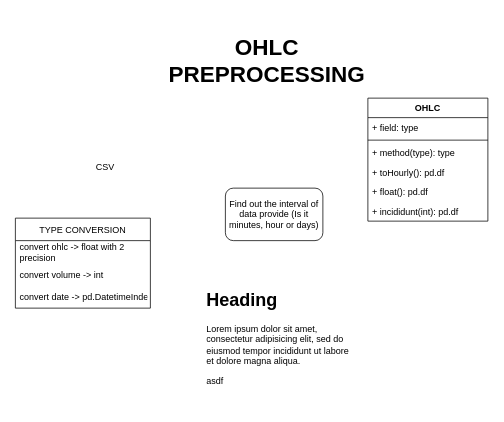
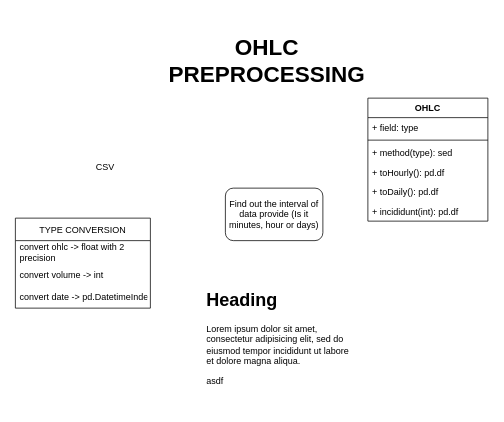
node "+ method(type): type": label "+ method(type): type" -> "+ method(type): sed"
node "+ float(): pd.df": label "+ float(): pd.df" -> "+ toDaily(): pd.df"
